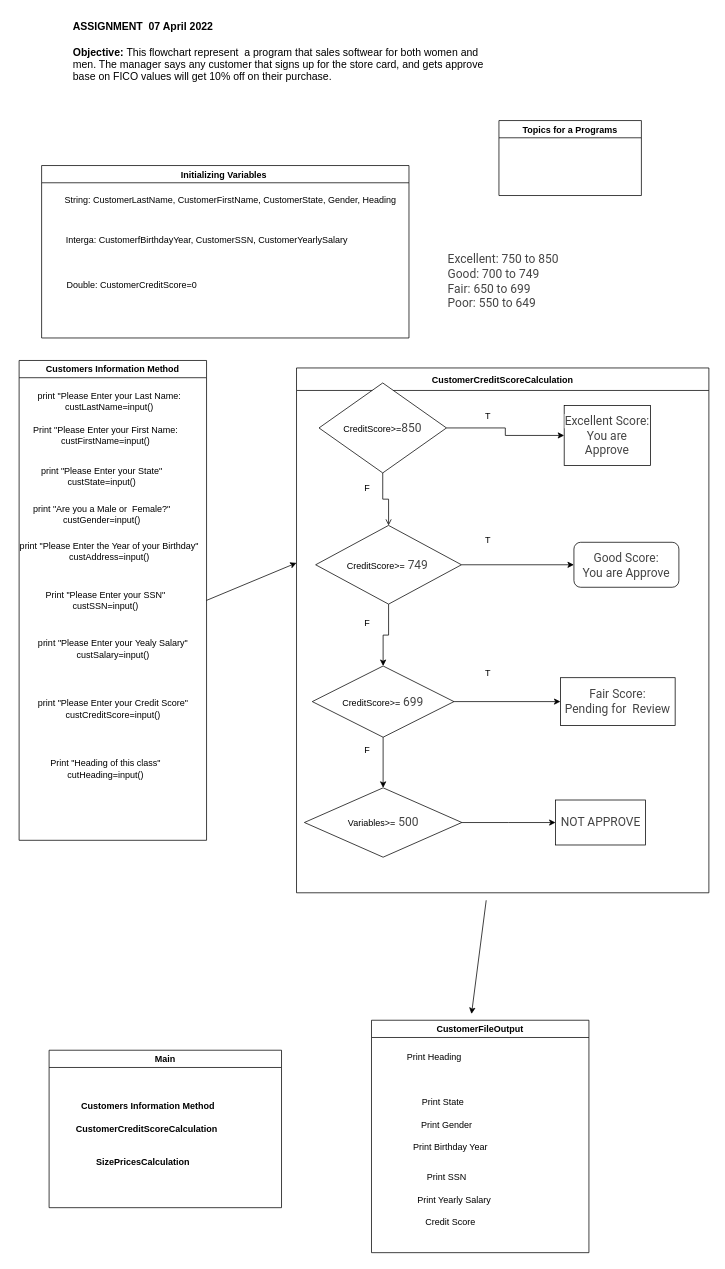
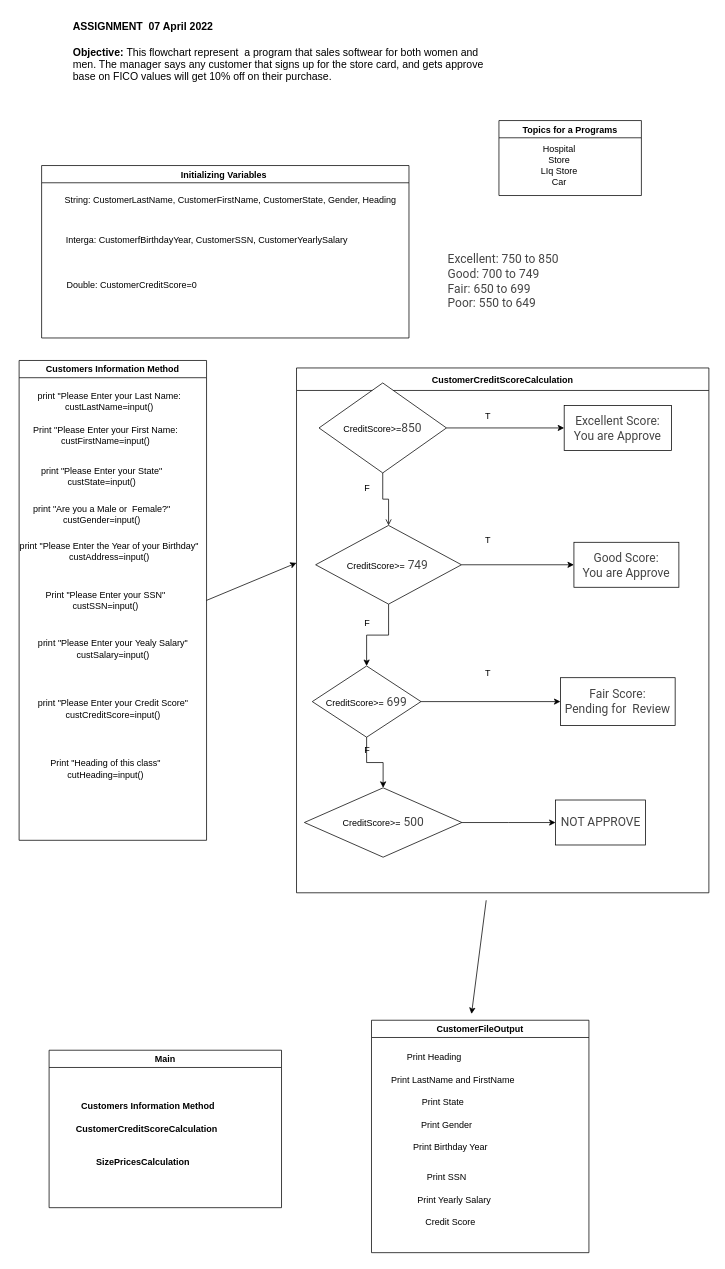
node "Hospital Store LIq Store Car": added
node "Excellent Score: You are Approve": size 86x60 -> 107x45
node "Good Score:You are Approve": shape rounded rectangle -> rectangle
node "CreditScore>= 699": size 142x71 -> 109x71
node "Variables>= 500": label "Variables>= 500" -> "CreditScore>= 500"
node "Print LastName and FirstName": added
